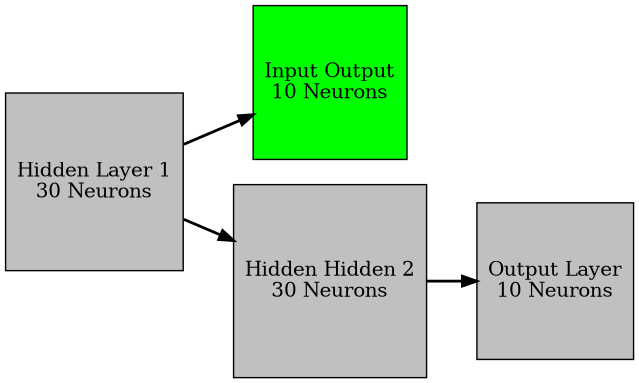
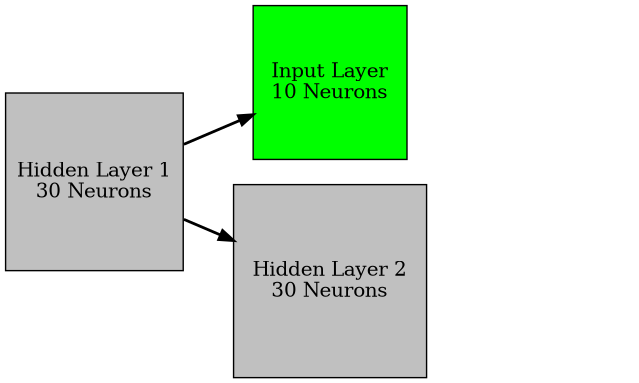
node "Input Output 10 Neurons": label "Input Output 10 Neurons" -> "Input Layer 10 Neurons"
node "Hidden Hidden 2 30 Neurons": label "Hidden Hidden 2 30 Neurons" -> "Hidden Layer 2 30 Neurons"
node "Output Layer 10 Neurons": removed
